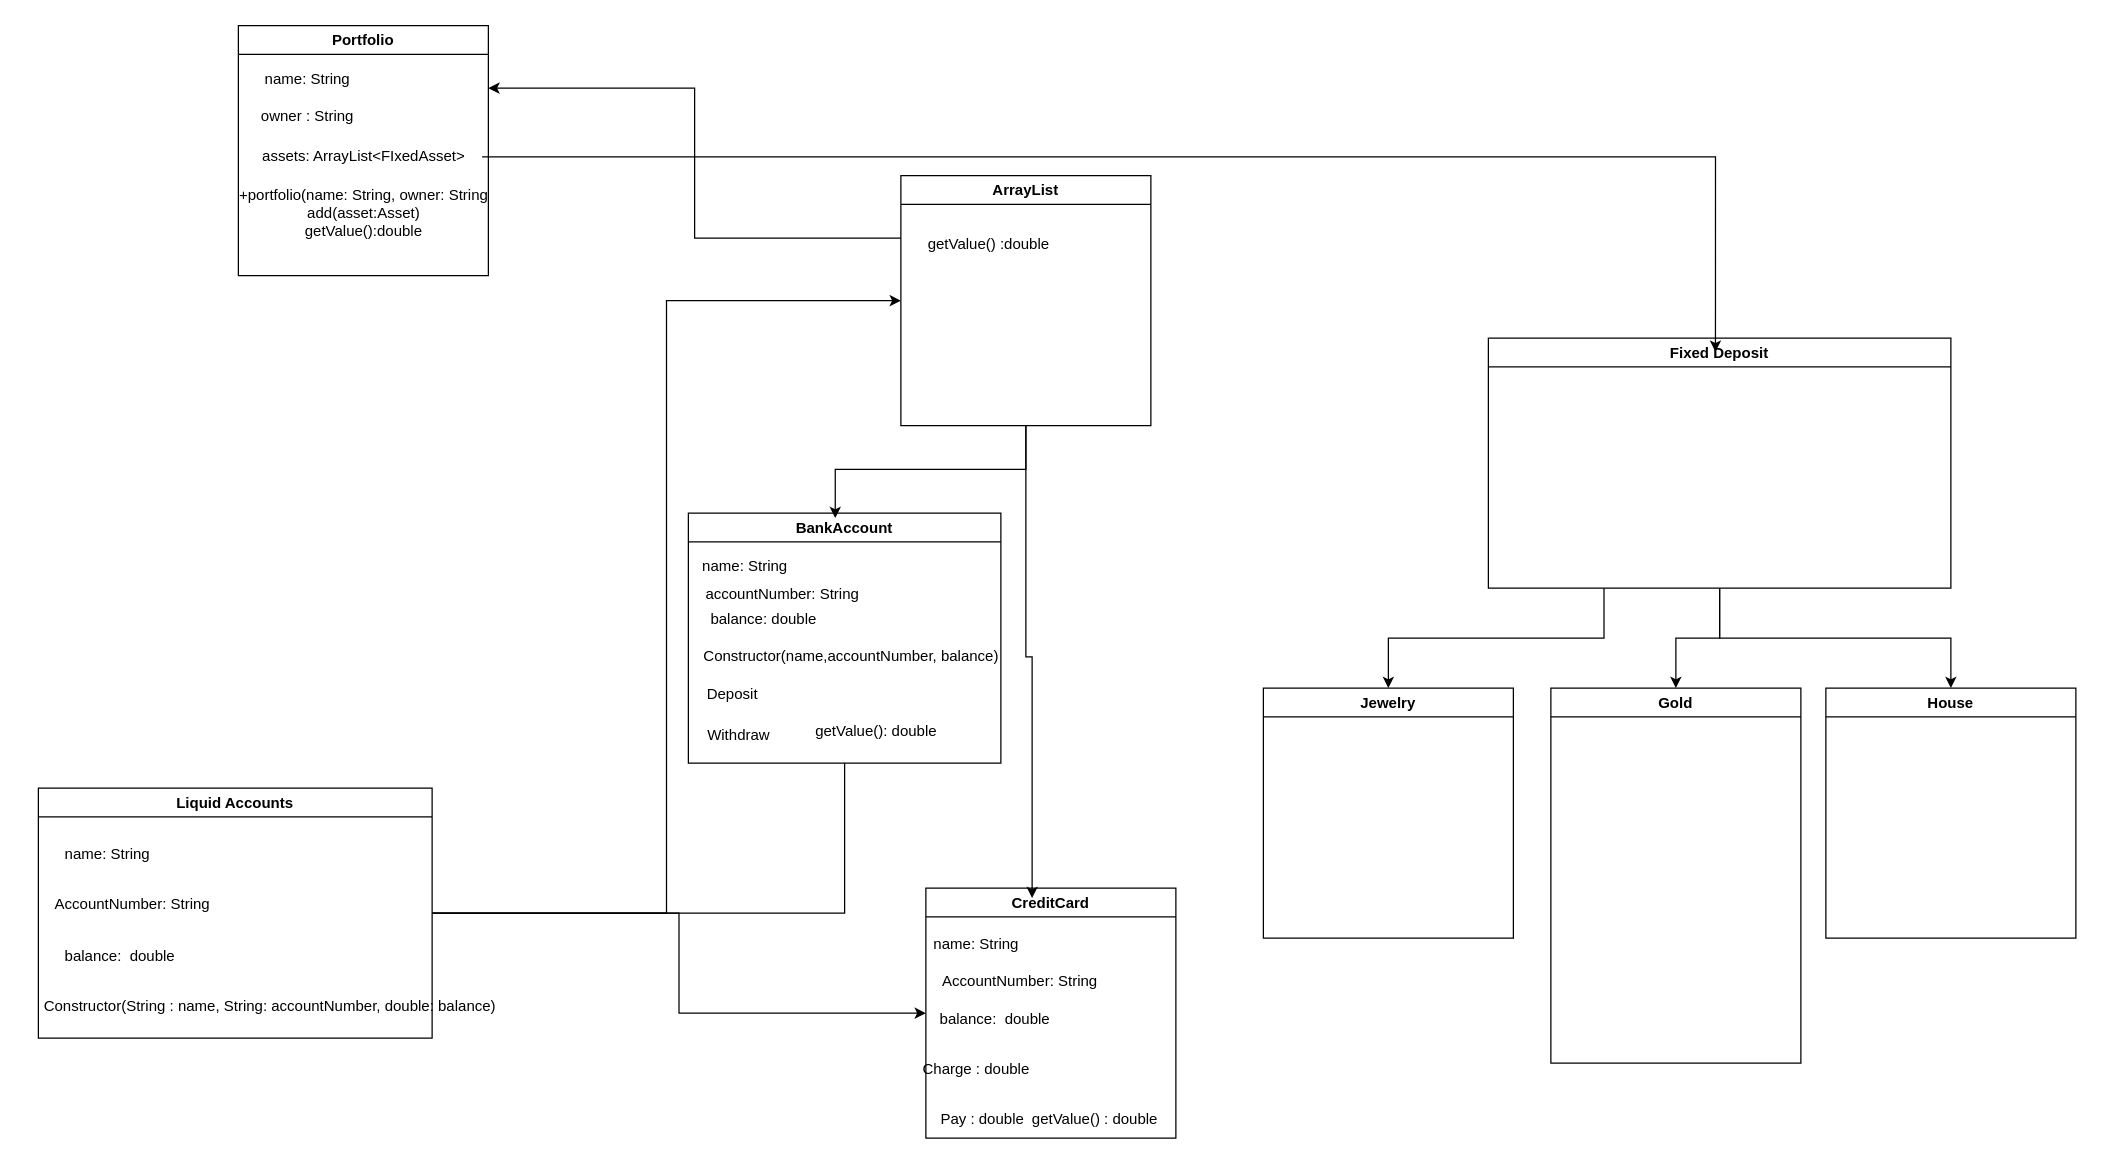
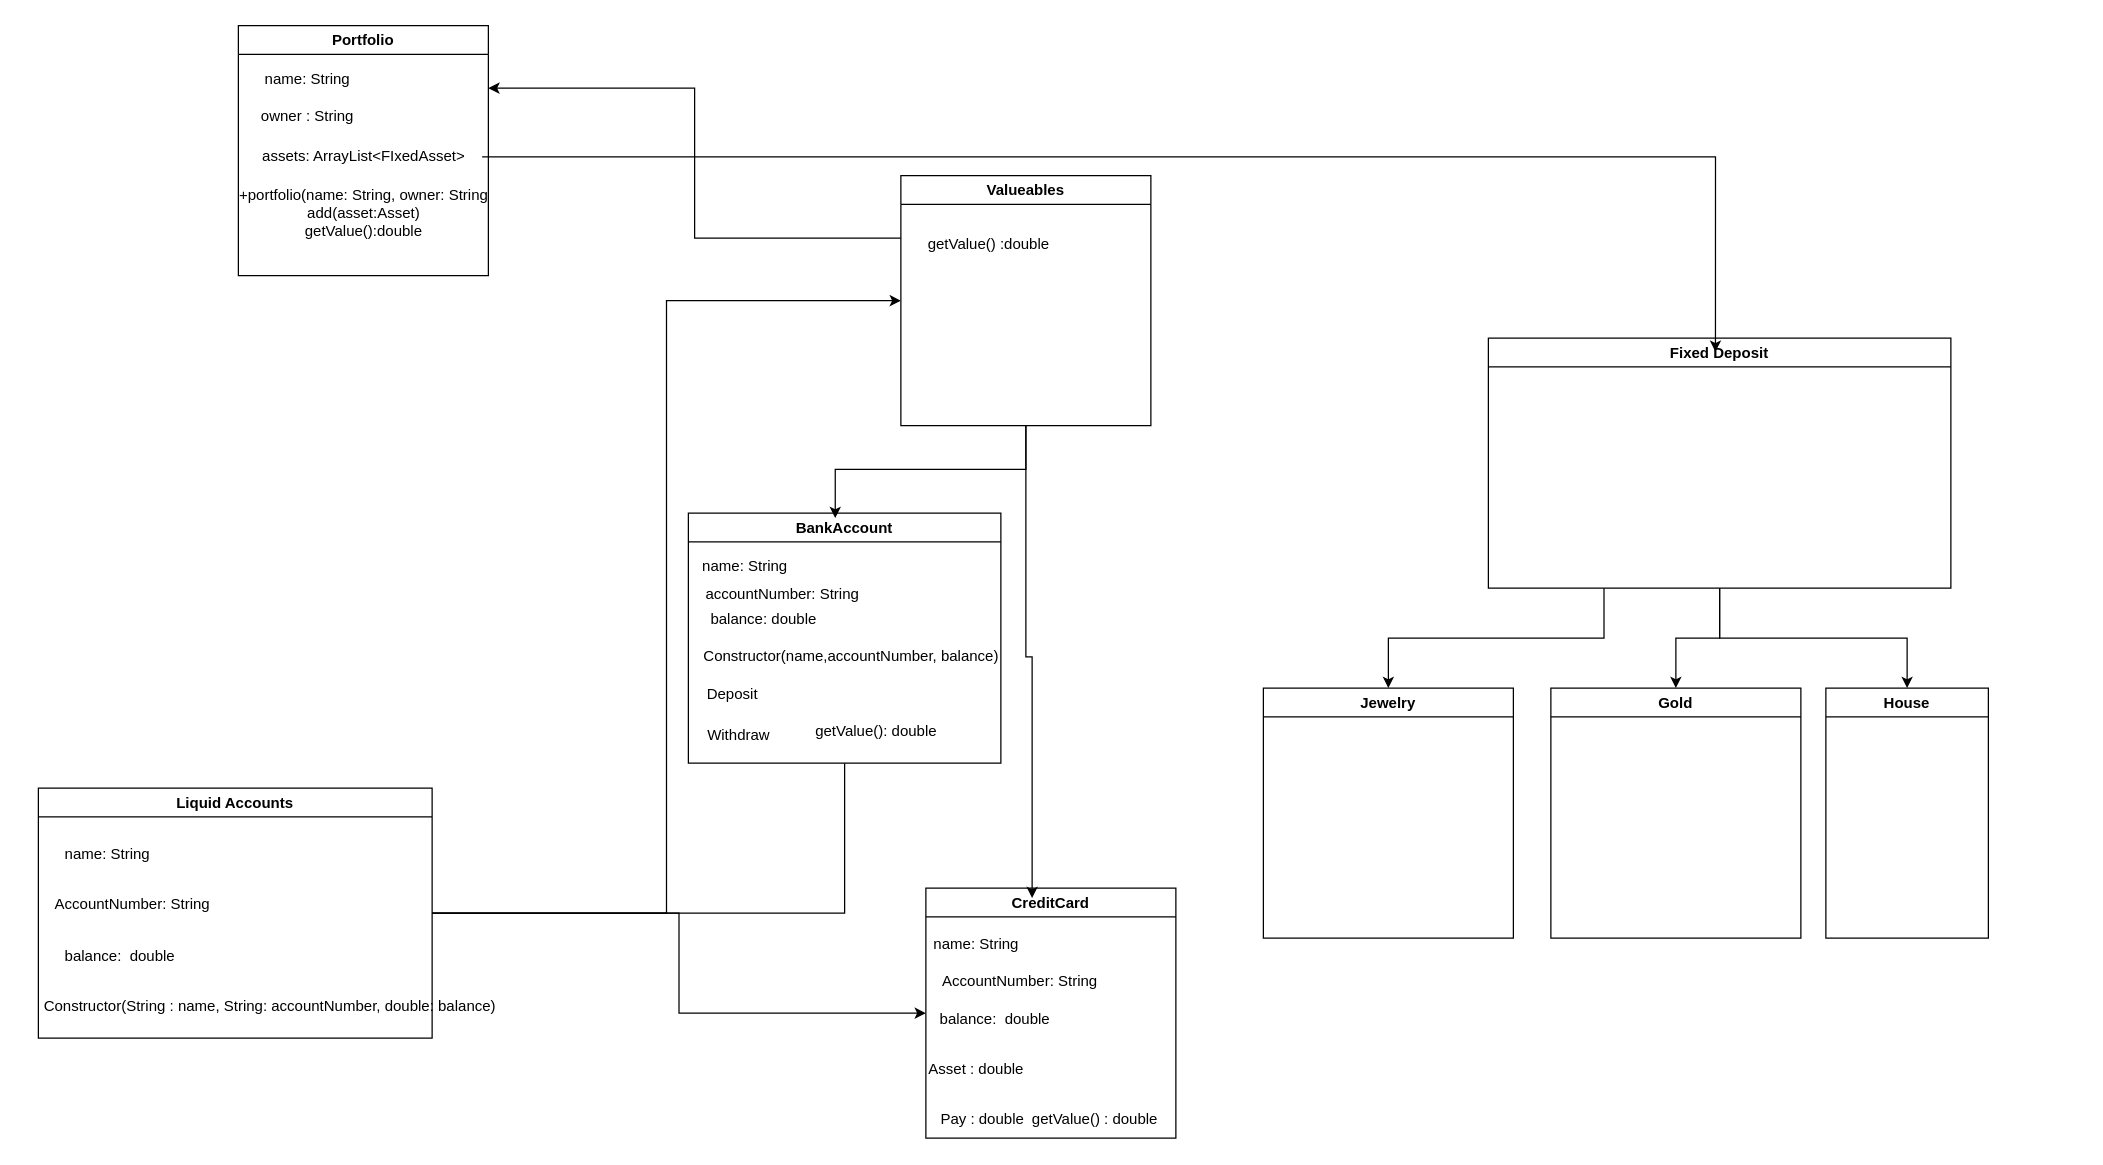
node "ArrayList": label "ArrayList" -> "Valueables"
node "House": size 250x250 -> 163x250
node "Gold": size 250x375 -> 250x250
node "Charge : double": label "Charge : double" -> "Asset : double"
